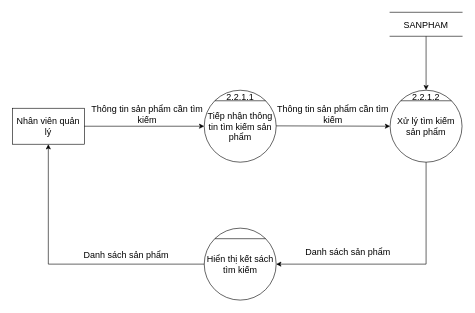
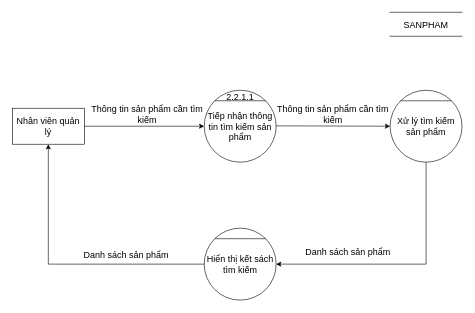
edge "SANPHAM" -> "2.2.1.2": removed
node "2.2.1.2": removed
